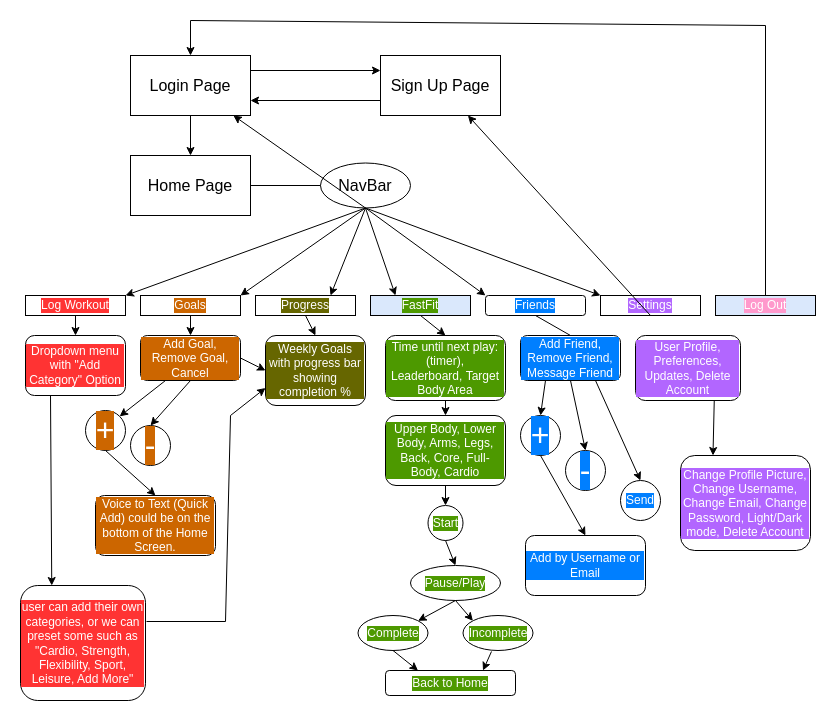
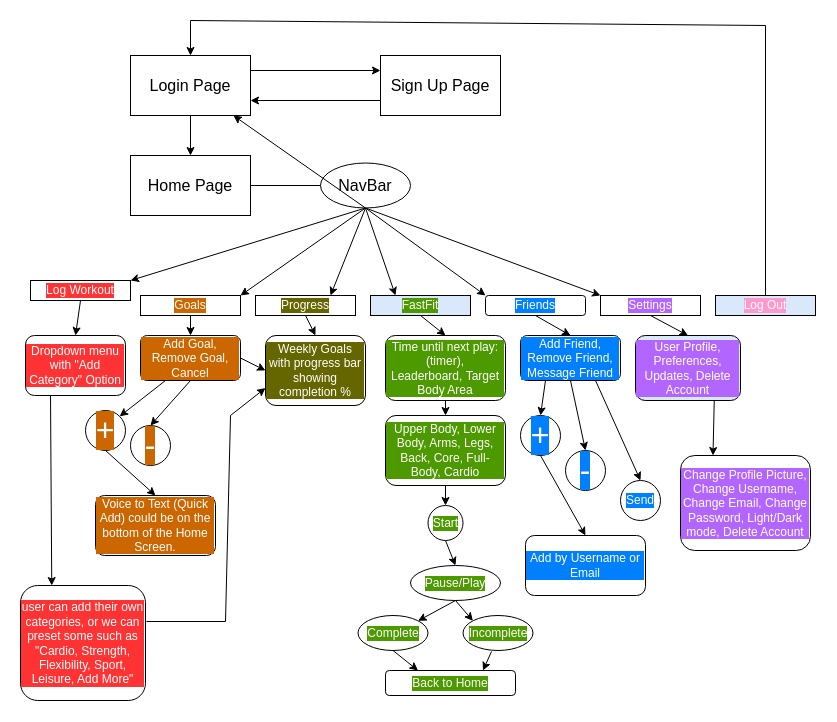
edge "Settings" -> "Sign Up Page": now "Settings" -> "User Profile, Preferences, Updates, Delete Account"
node "Log Workout": moved (76, 306) -> (81, 291)
edge "Friends" -- "Add Friend, Remove Friend, Message Friend": arrowhead none -> classic
node "User Profile, Preferences, Updates, Delete Account": fillcolor #ffffff -> #dae8fc
